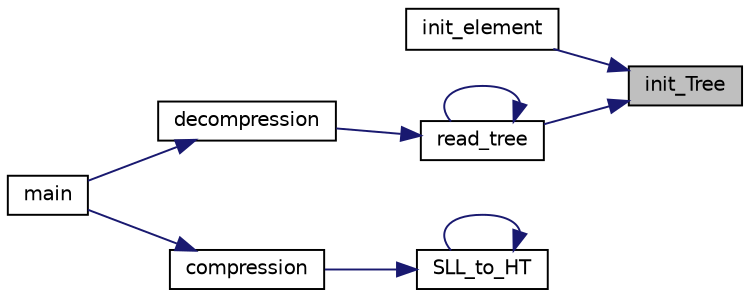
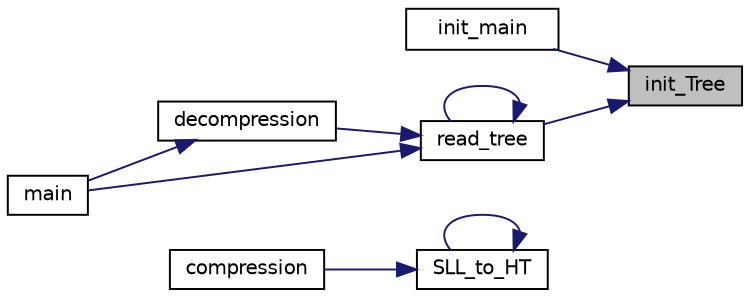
node "init_element": label "init_element" -> "init_main"
edge "main" -> "compression": now "main" -> "read_tree"
